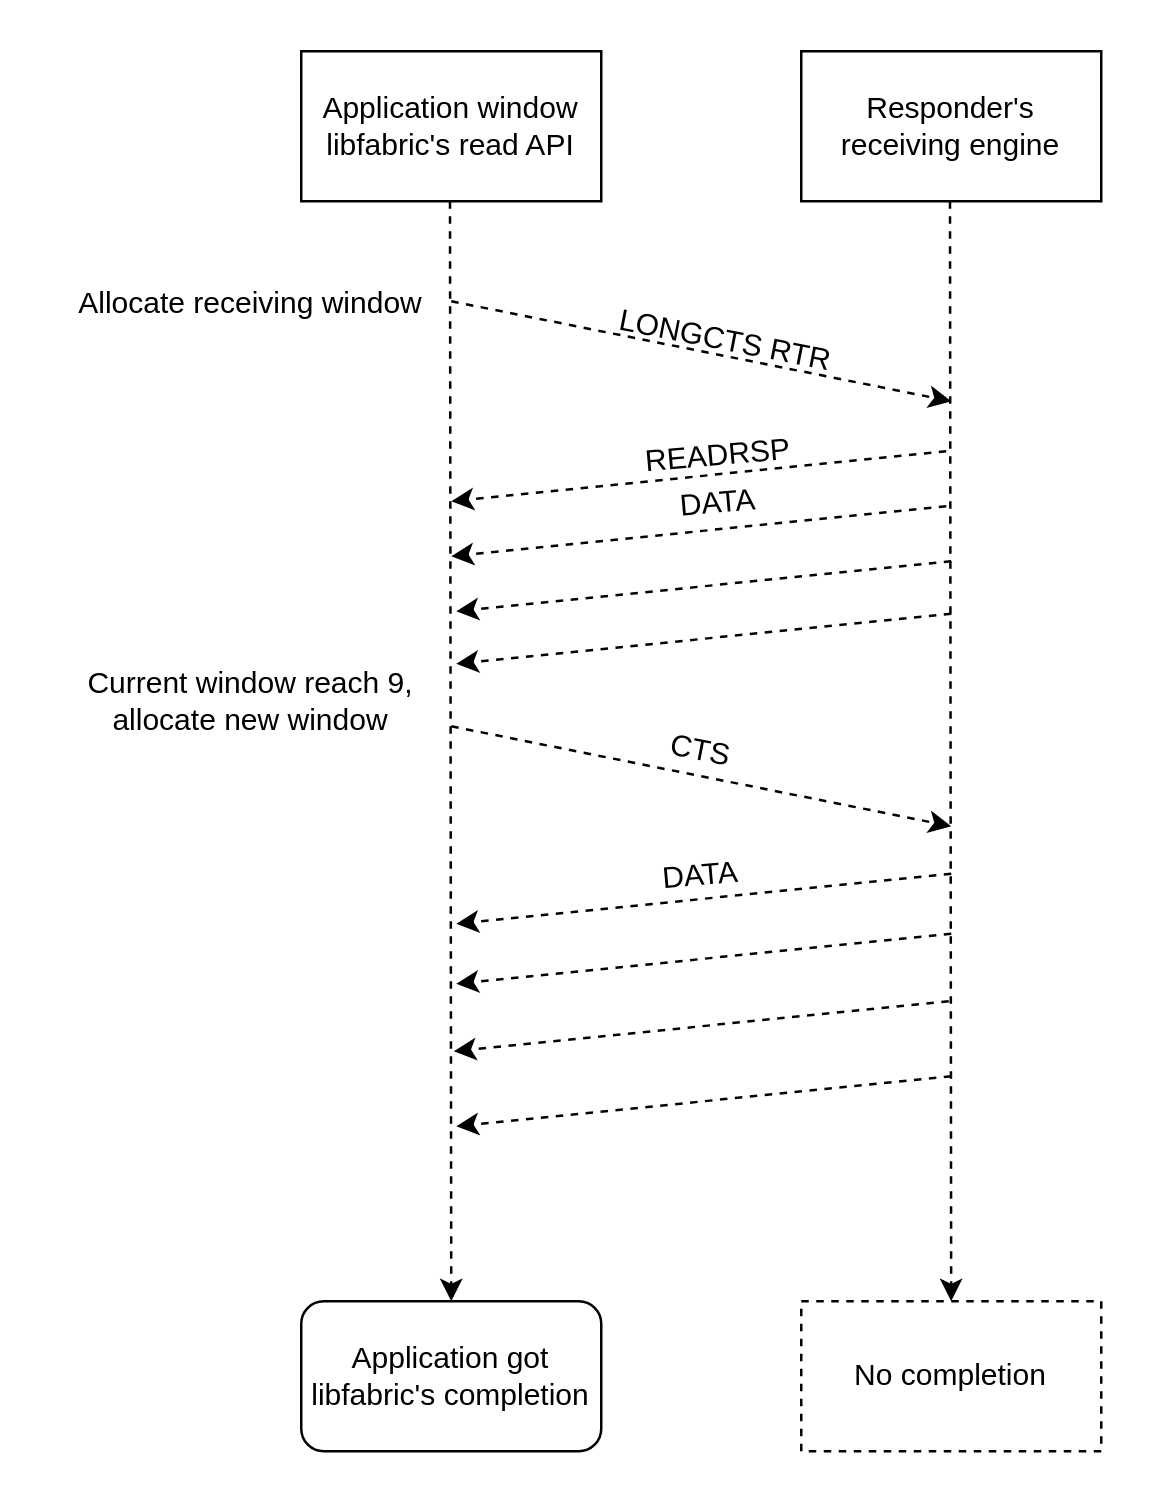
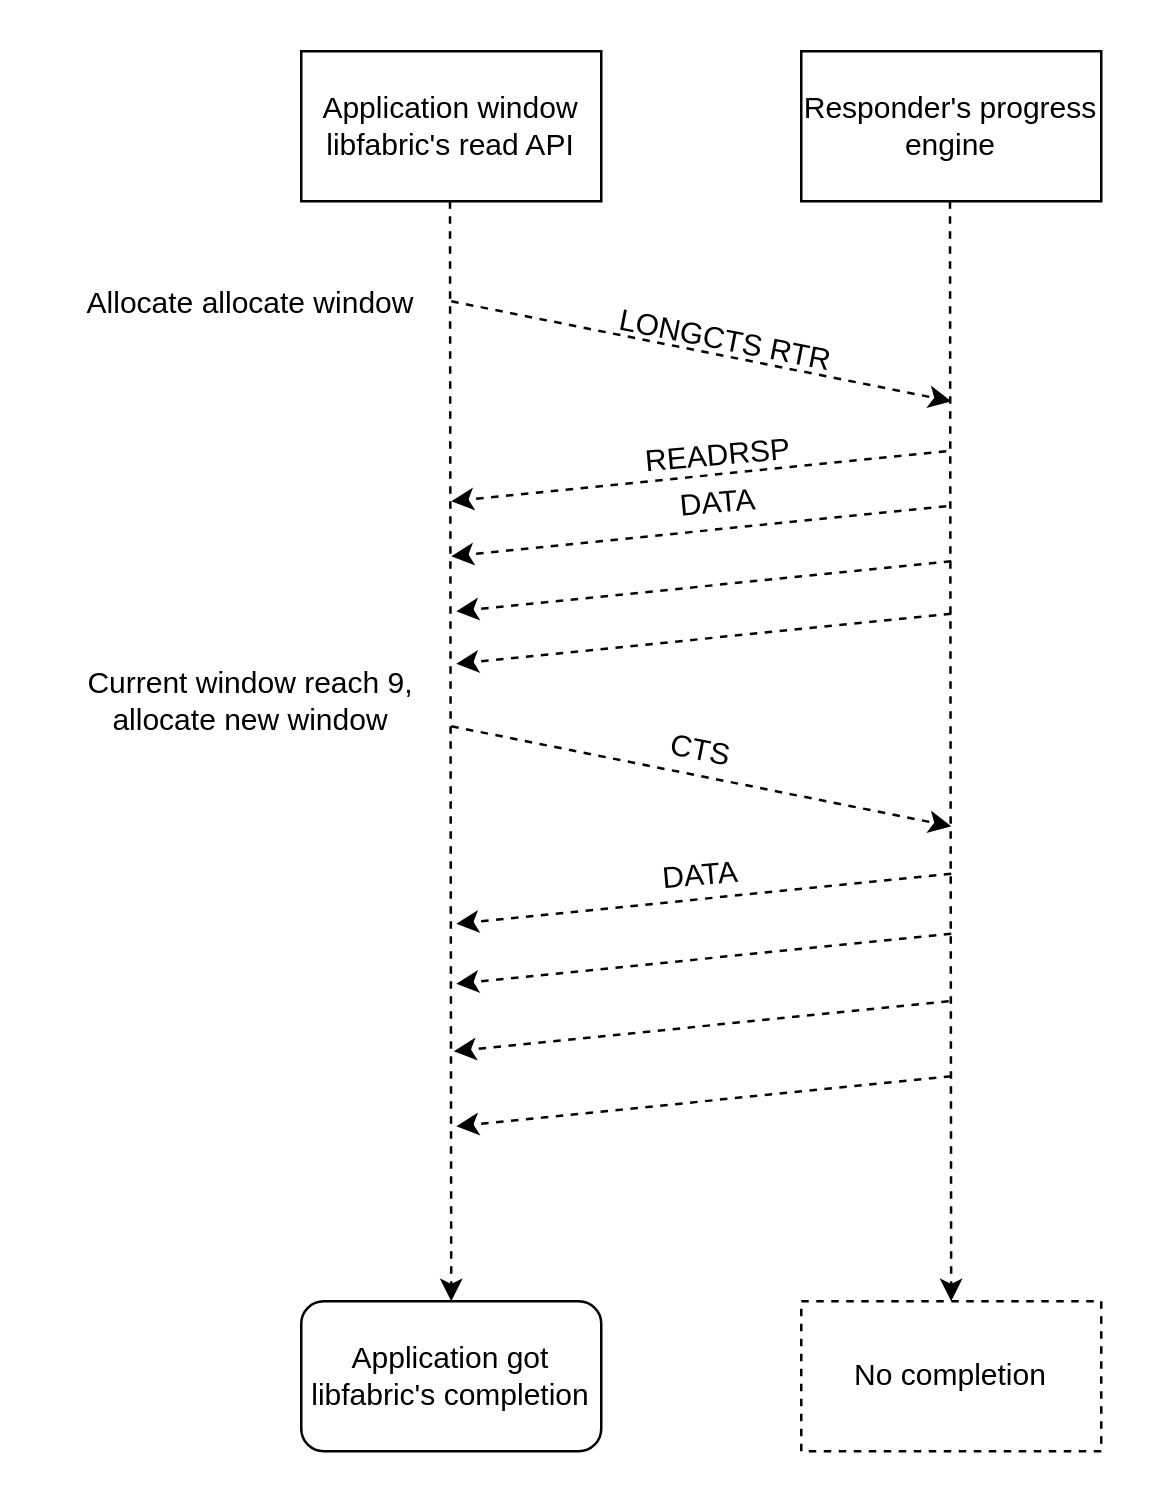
node "Responder's receiving engine": label "Responder's receiving engine" -> "Responder's progress engine"
node "Allocate receiving window": label "Allocate receiving window" -> "Allocate allocate window"
